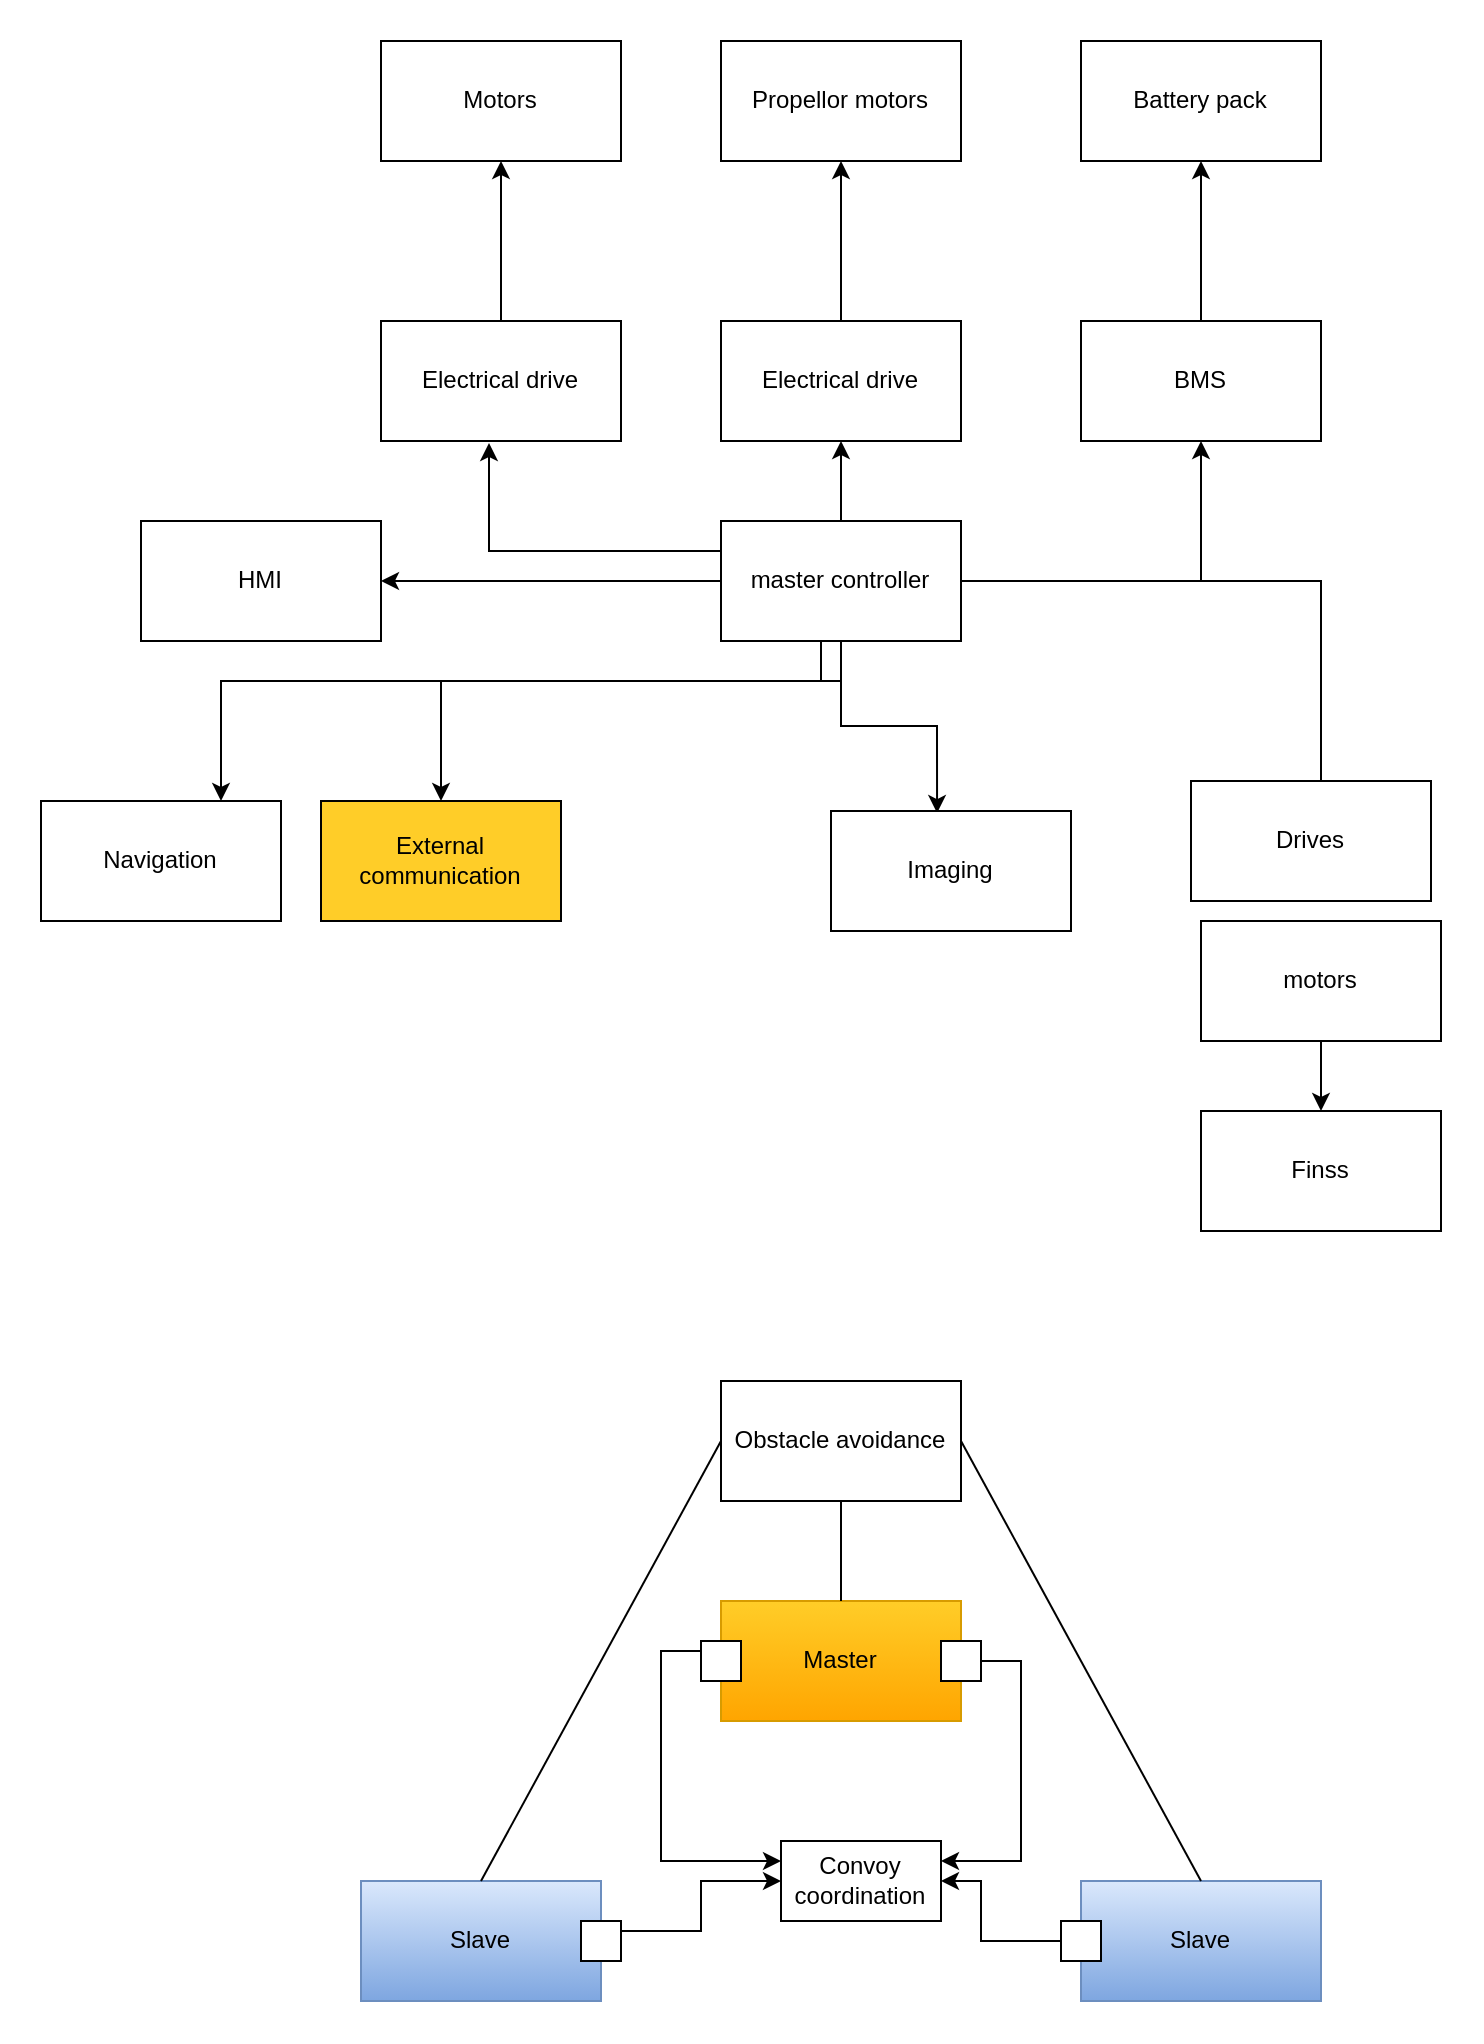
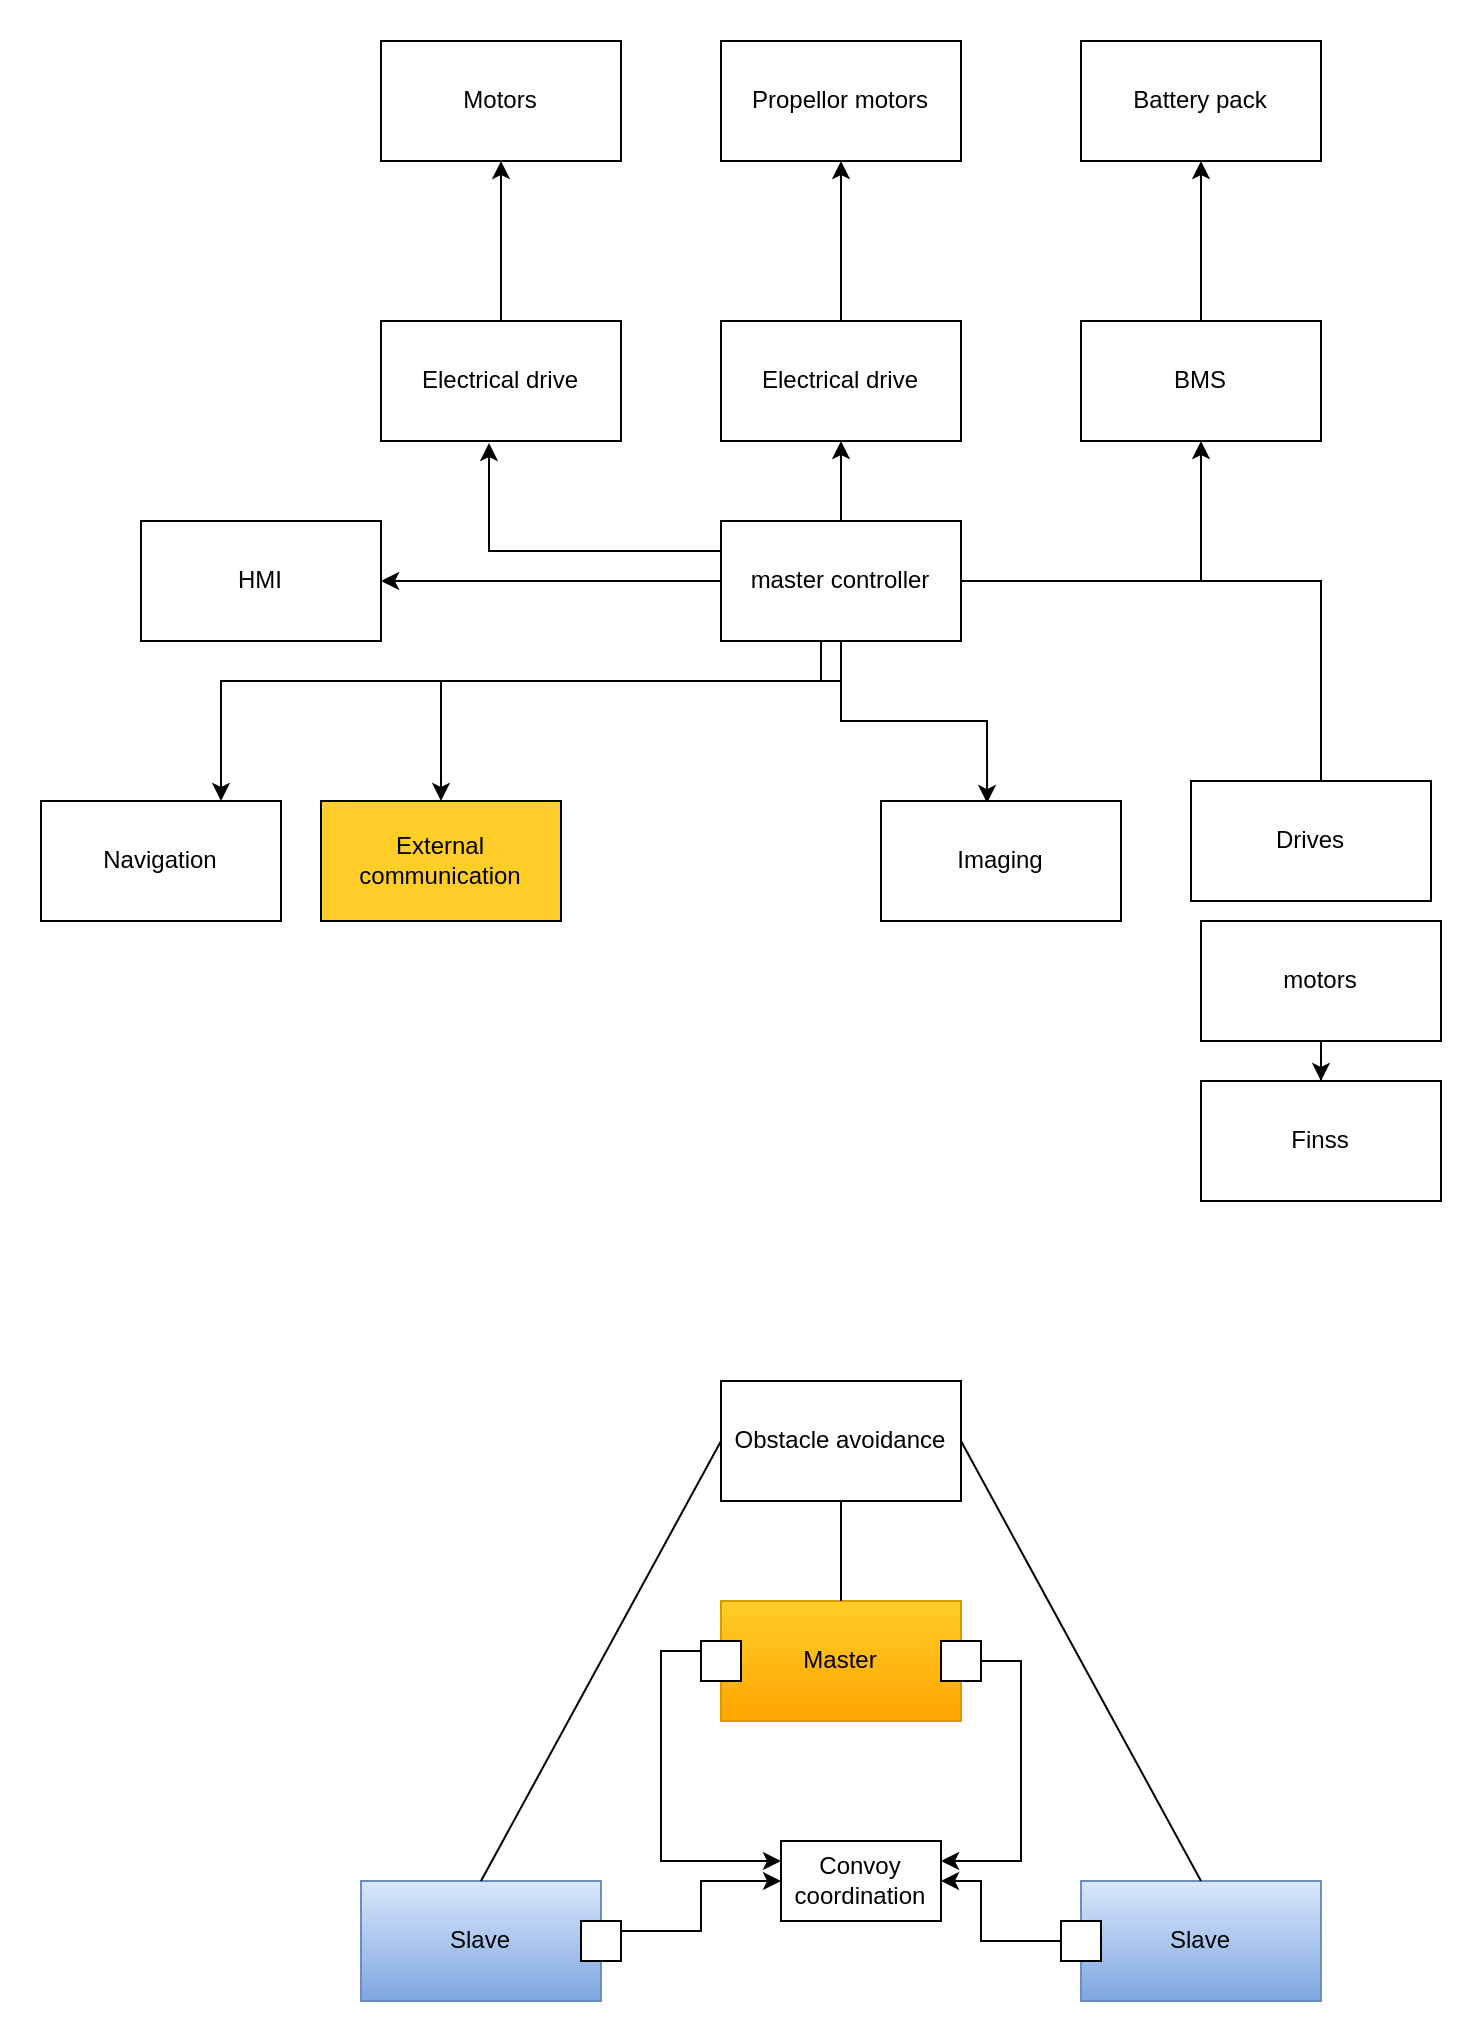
node "Imaging": moved (951, 871) -> (1001, 861)
node "Finss": moved (1321, 1171) -> (1321, 1141)
